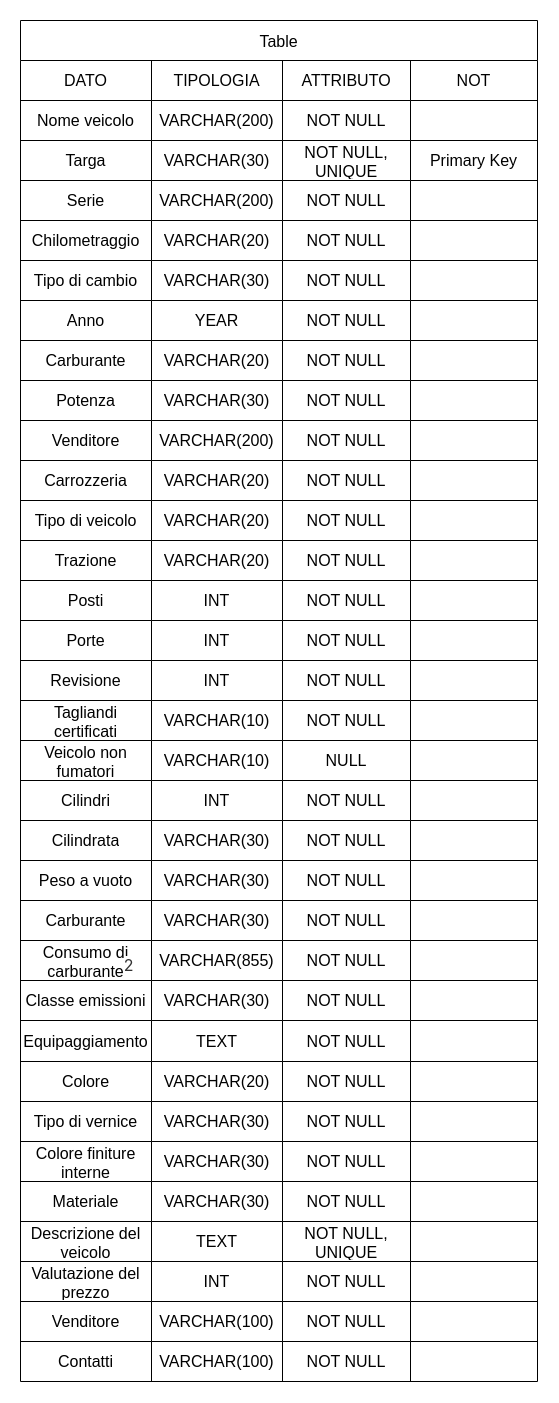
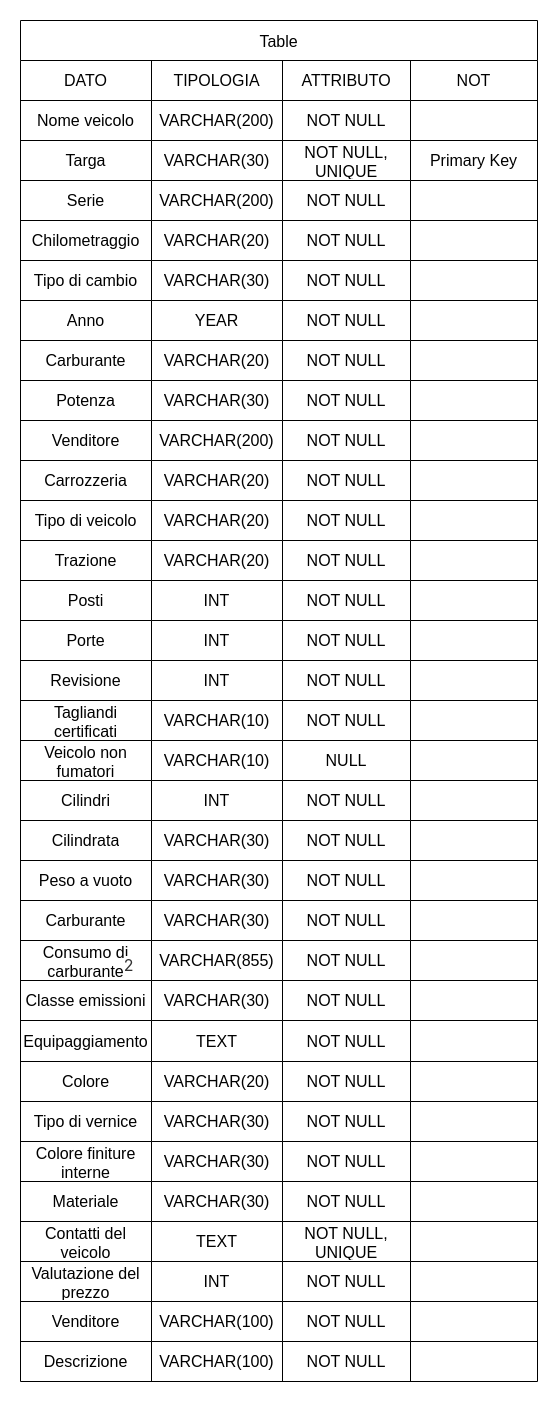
node "Descrizione del veicolo": label "Descrizione del veicolo" -> "Contatti del veicolo"
node "Contatti": label "Contatti" -> "Descrizione"
